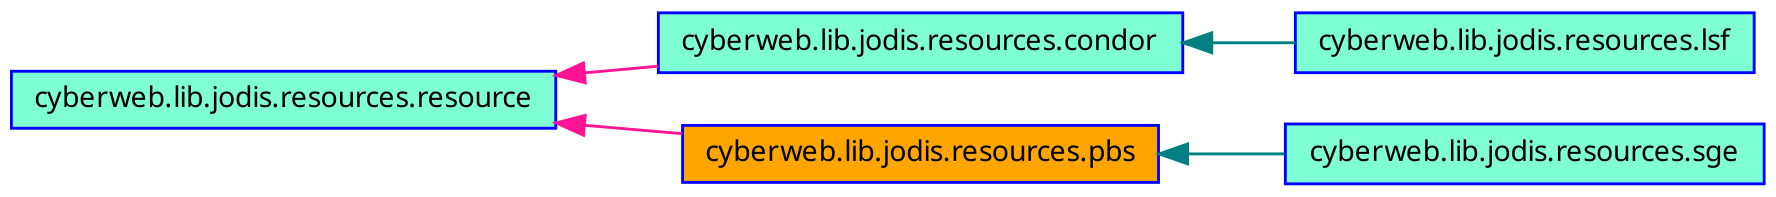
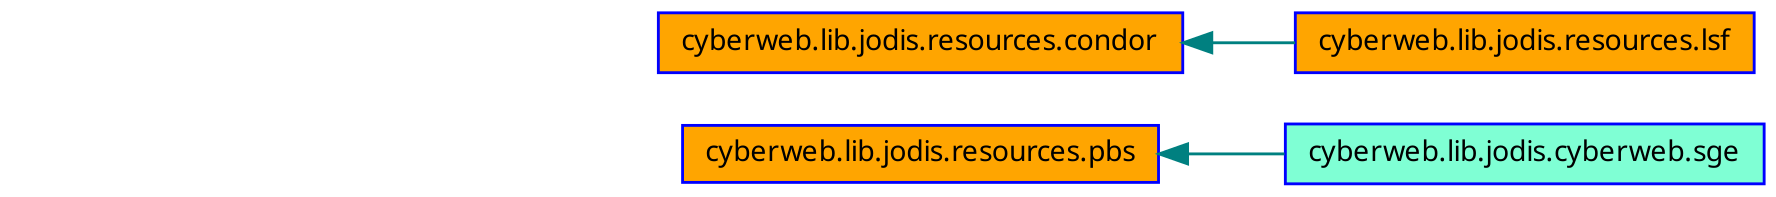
node "cyberweb.lib.jodis.resources.condor": fillcolor aquamarine -> orange
node "cyberweb.lib.jodis.resources.lsf": fillcolor aquamarine -> orange
node "cyberweb.lib.jodis.resources.resource": removed
node "cyberweb.lib.jodis.resources.sge": label "cyberweb.lib.jodis.resources.sge" -> "cyberweb.lib.jodis.cyberweb.sge"
